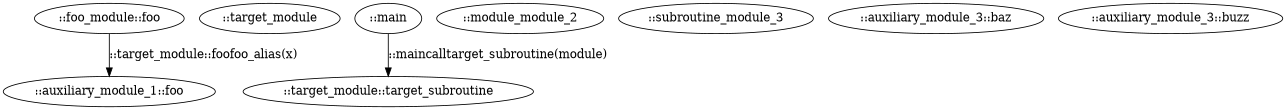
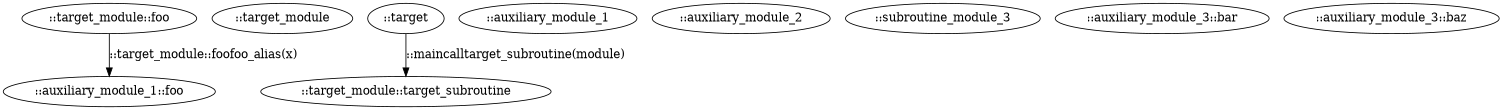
node "::foo_module::foo": label "::foo_module::foo" -> "::target_module::foo"
node "::main": label "::main" -> "::target"
node "::module_module_2": label "::module_module_2" -> "::auxiliary_module_2"
node "::auxiliary_module_1": added
node "::auxiliary_module_3::bar": added
node "::auxiliary_module_3::buzz": removed
